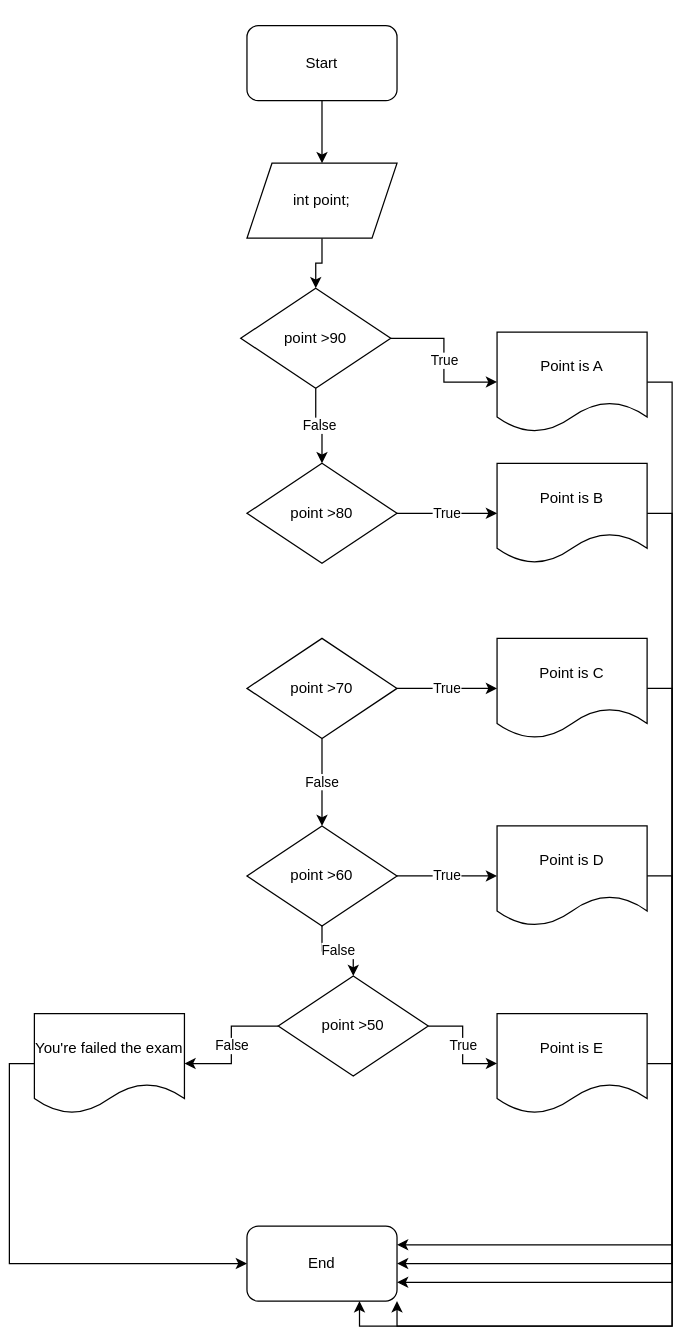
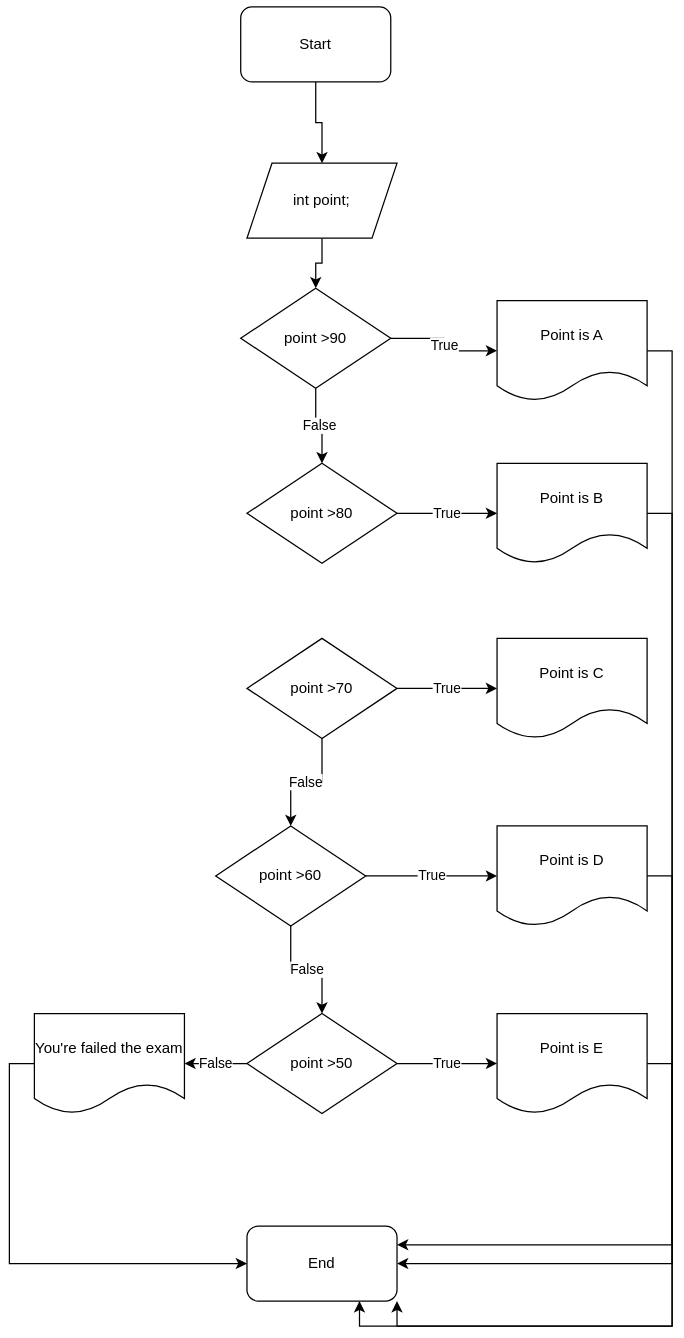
node "Start": moved (322, 63) -> (316, 44)
node "Point is A": moved (572, 382) -> (572, 351)
node "point >60": moved (322, 876) -> (291, 876)
node "point >50": moved (353, 1026) -> (322, 1063)
edge "Point is C" -> "End": removed
